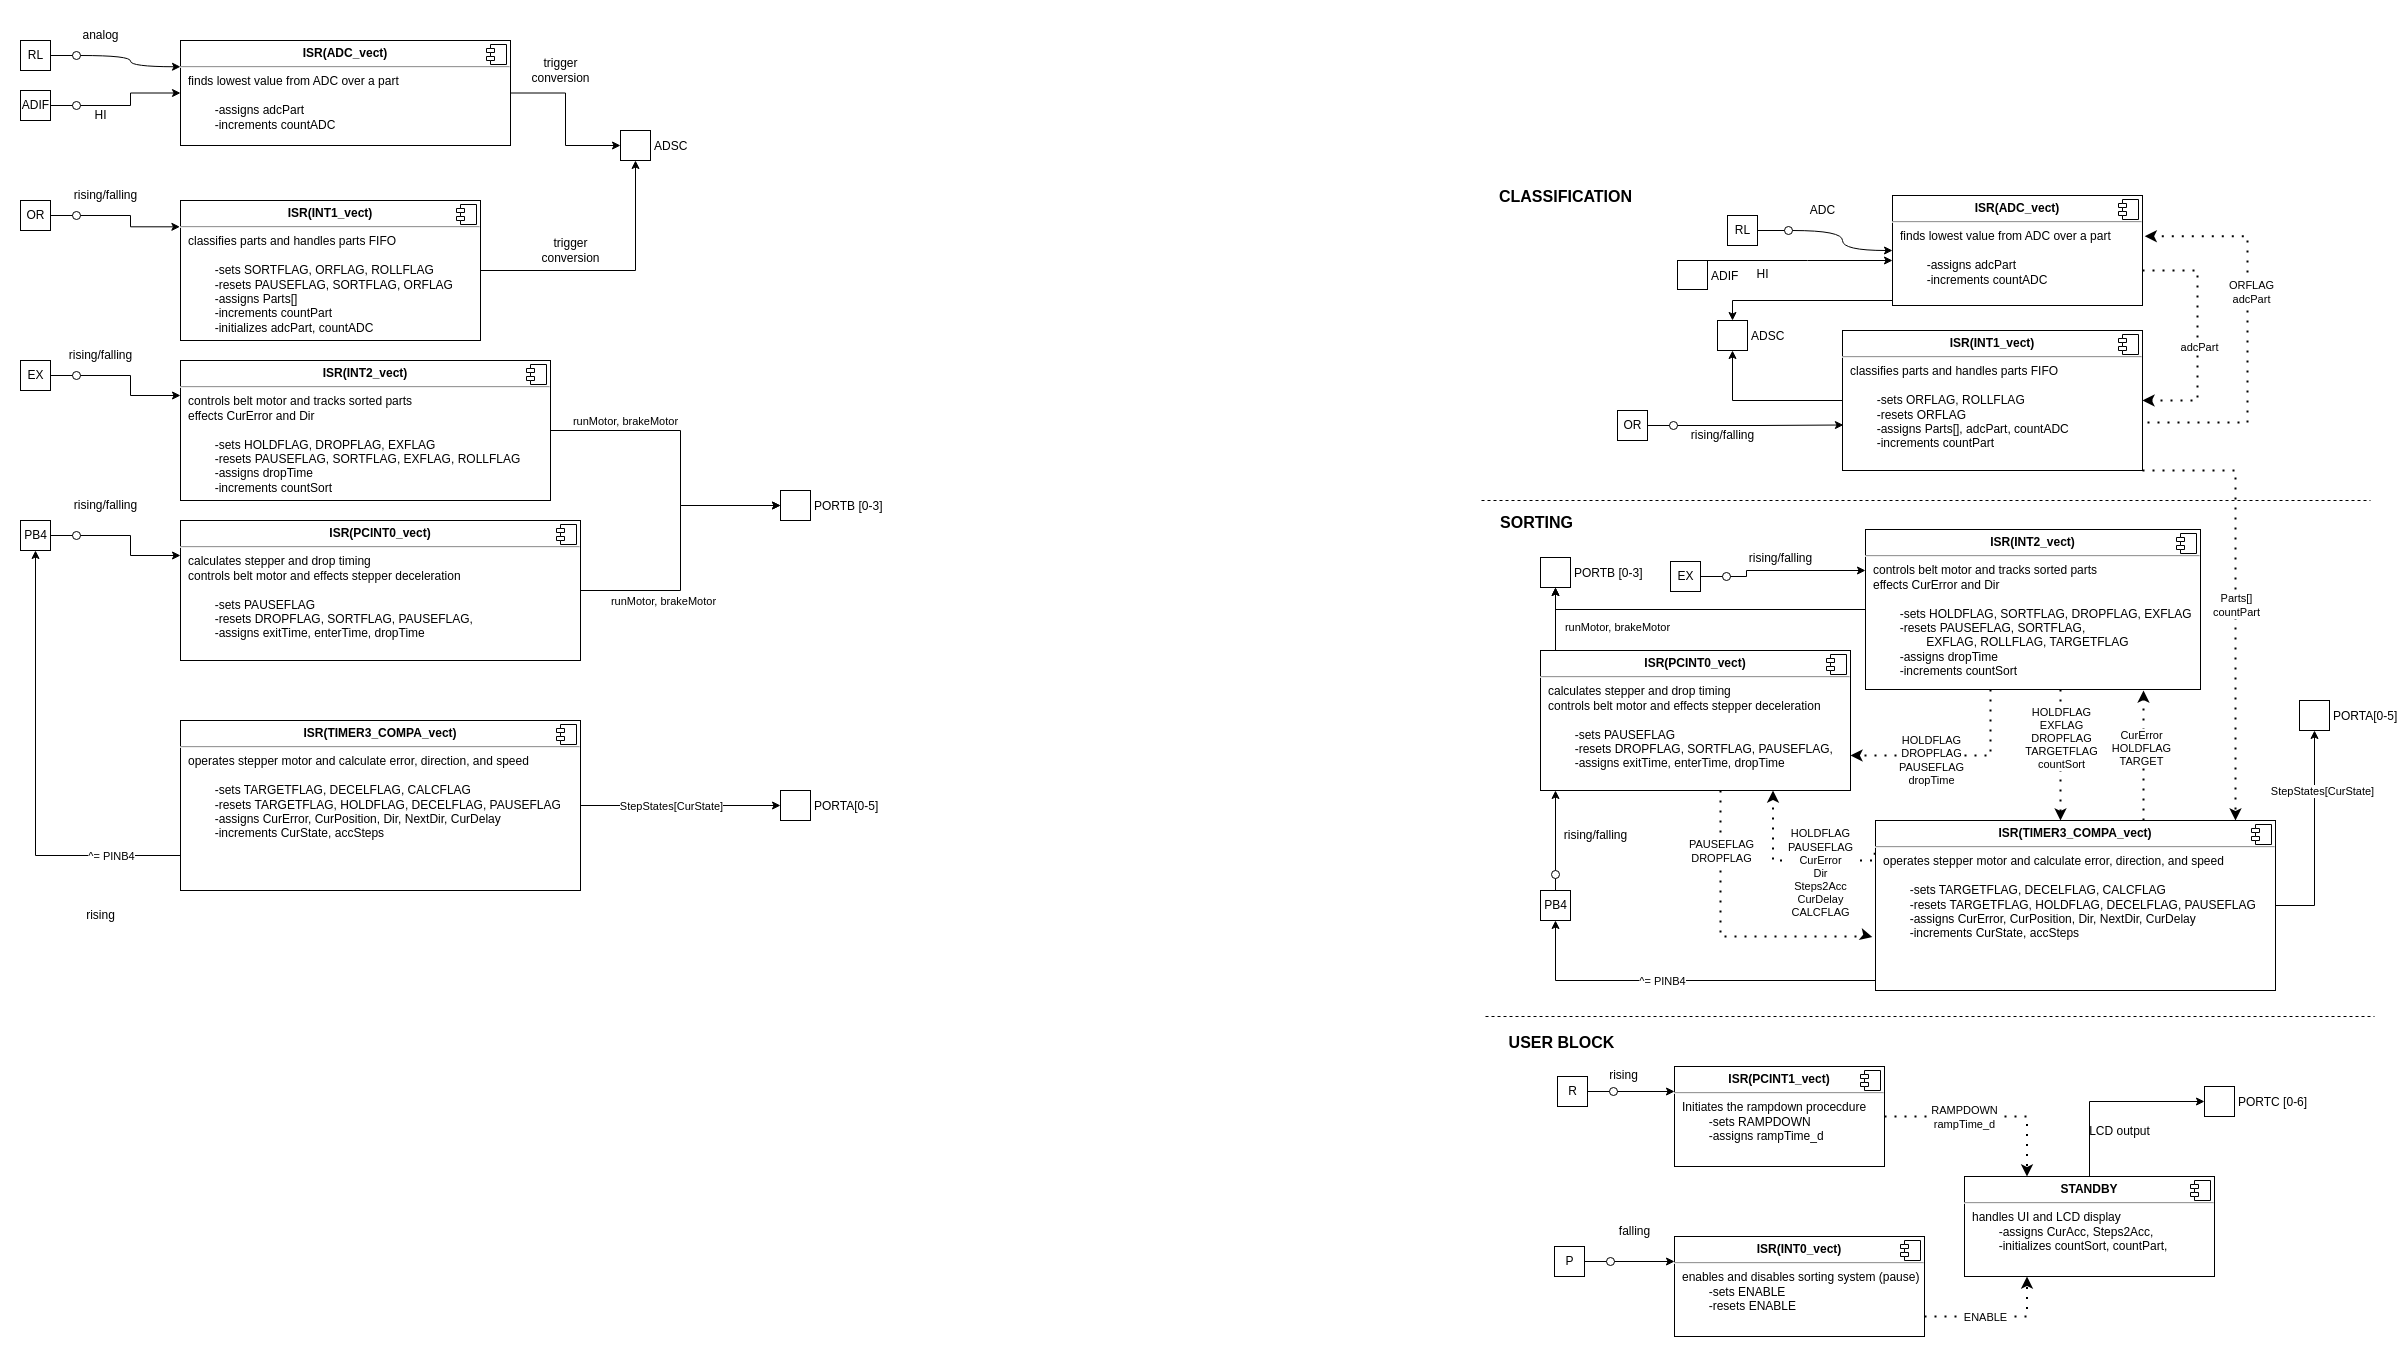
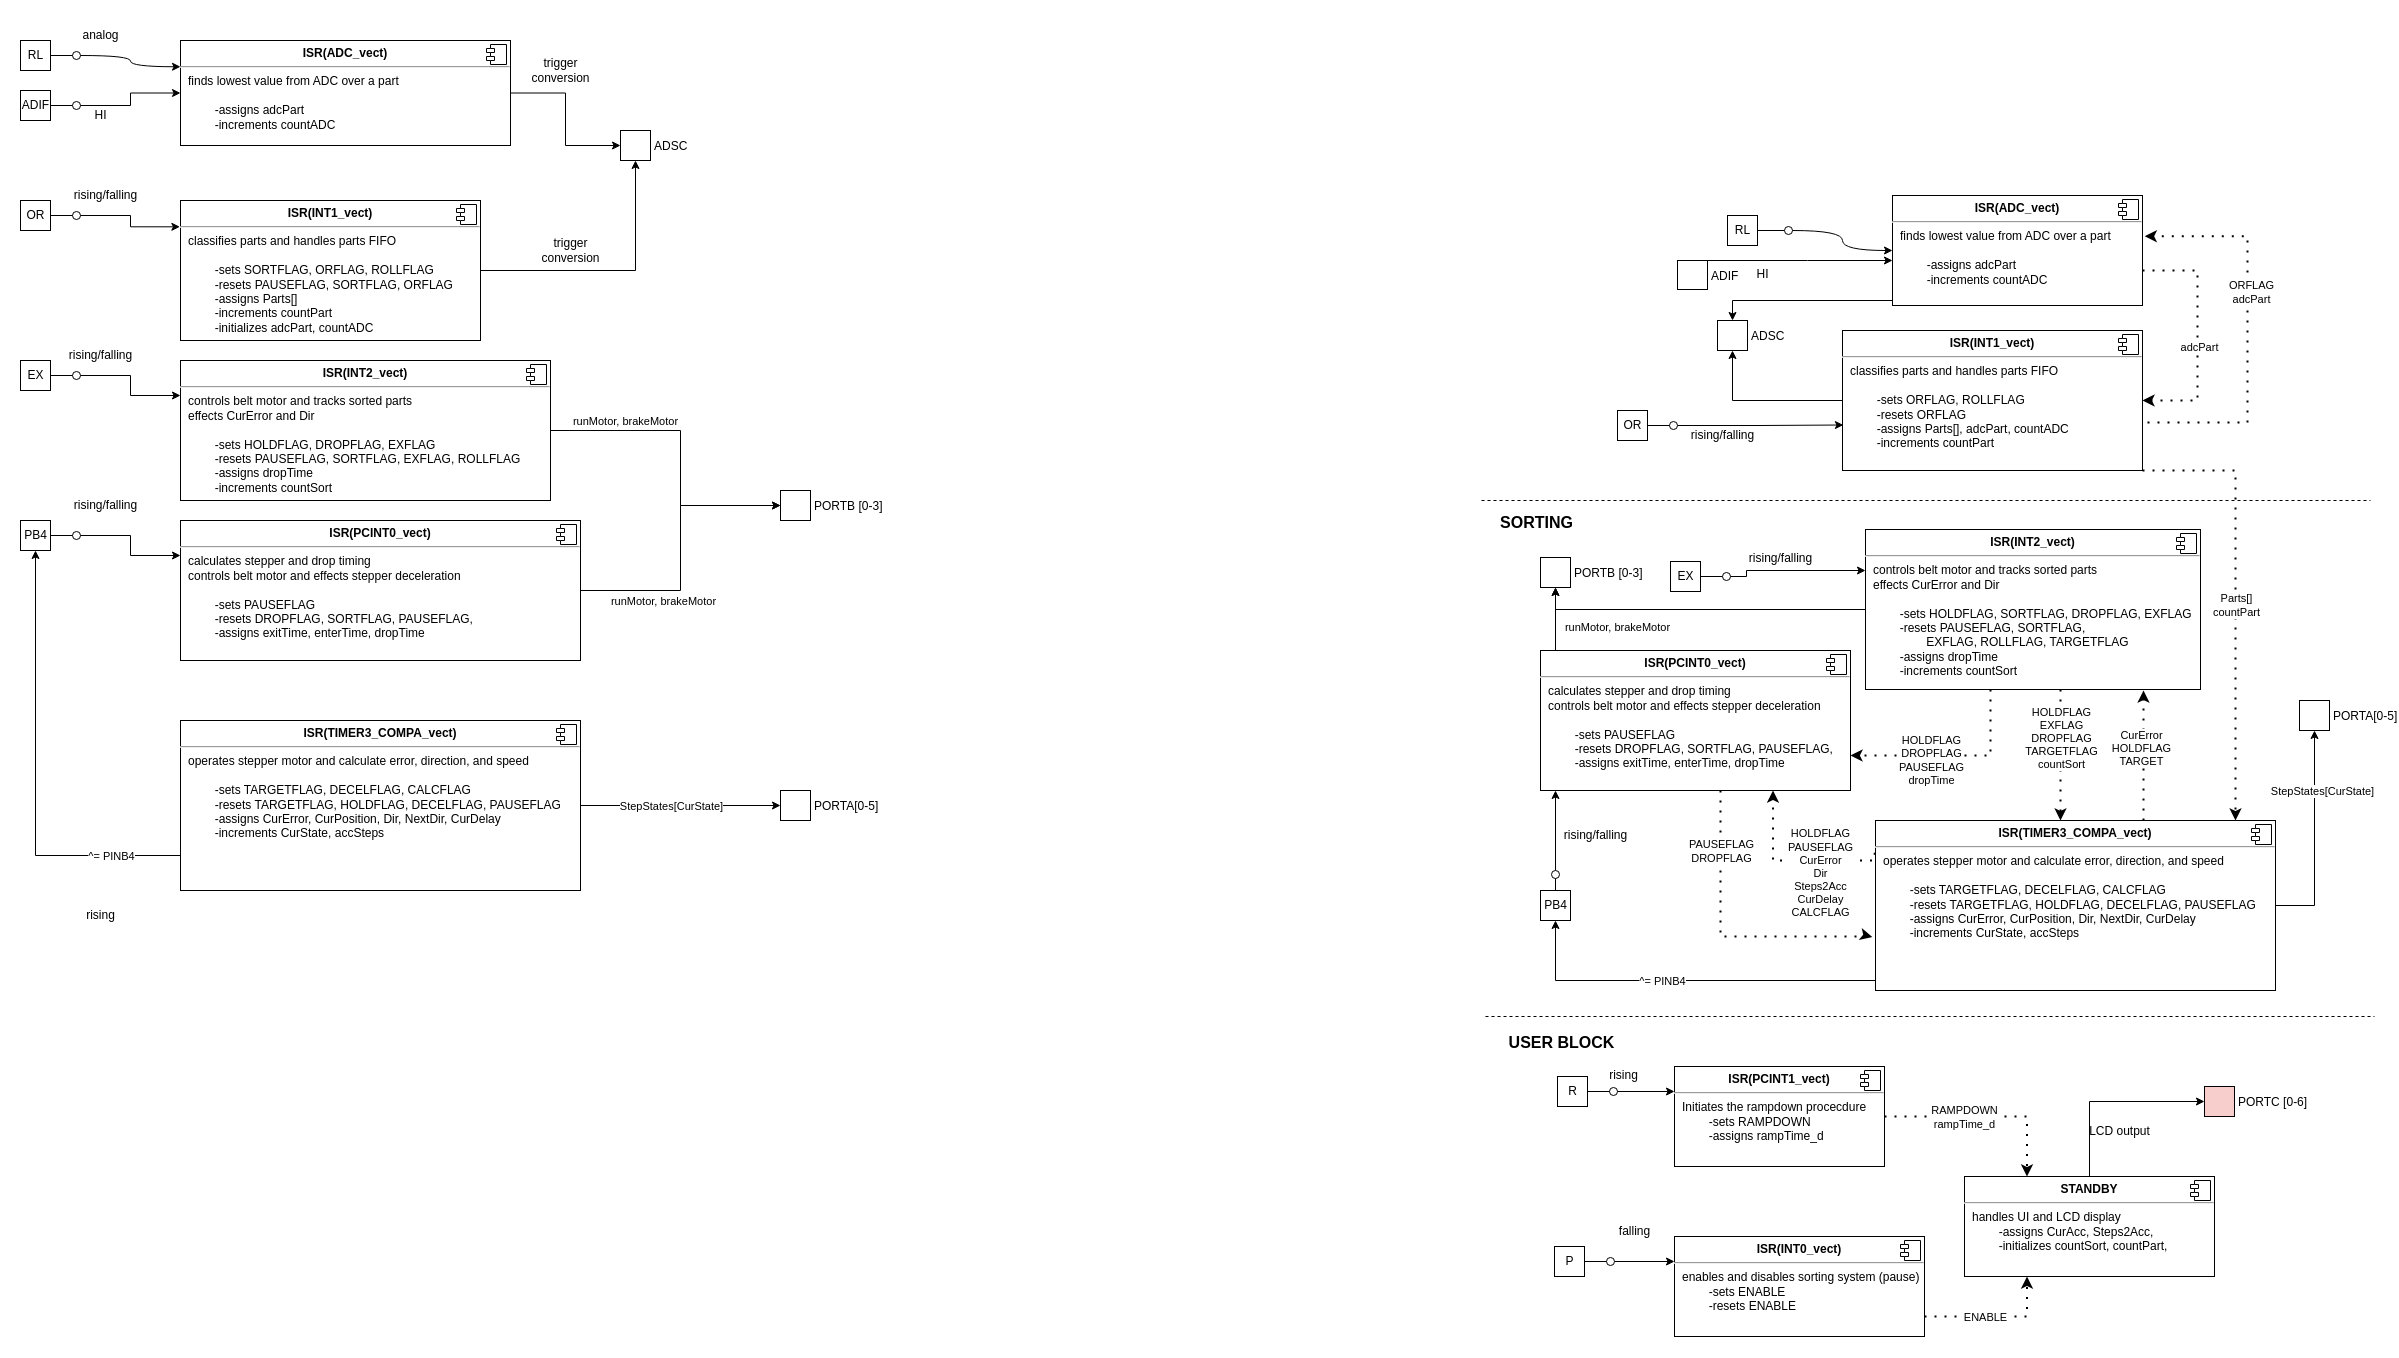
node "CLASSIFICATION": removed
node "ADC": removed
node "PORTC [0-6]": fillcolor #ffffff -> #f8cecc
